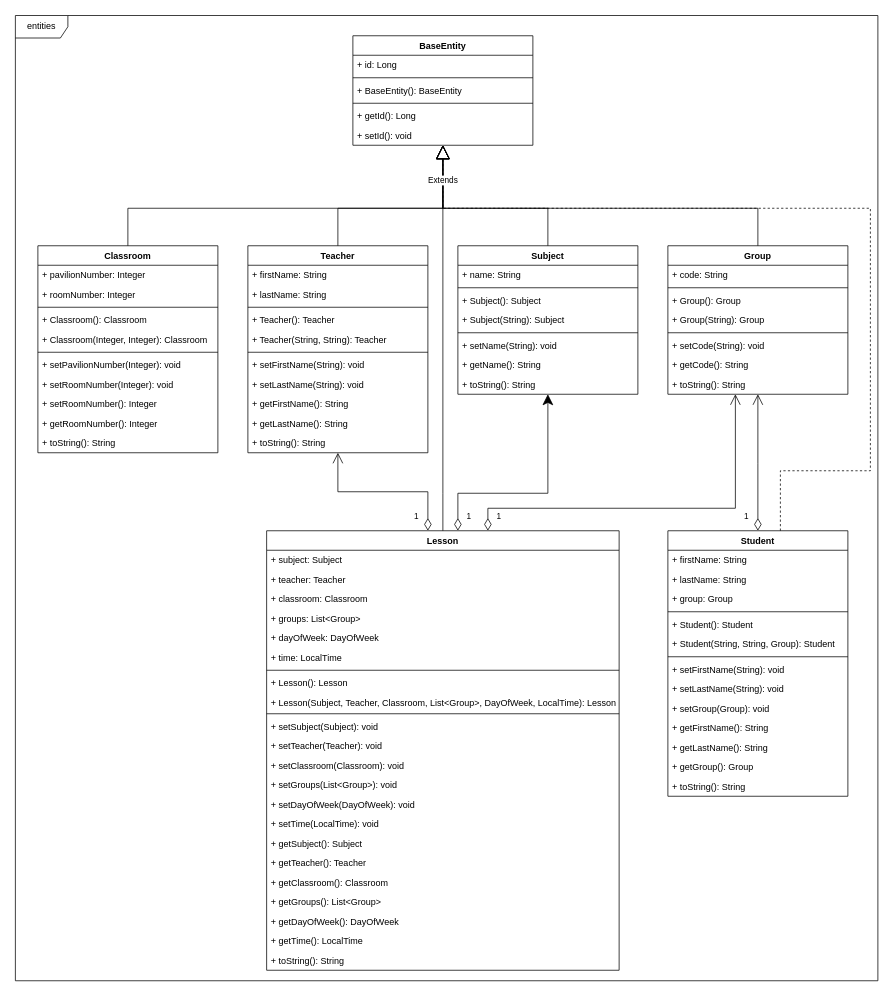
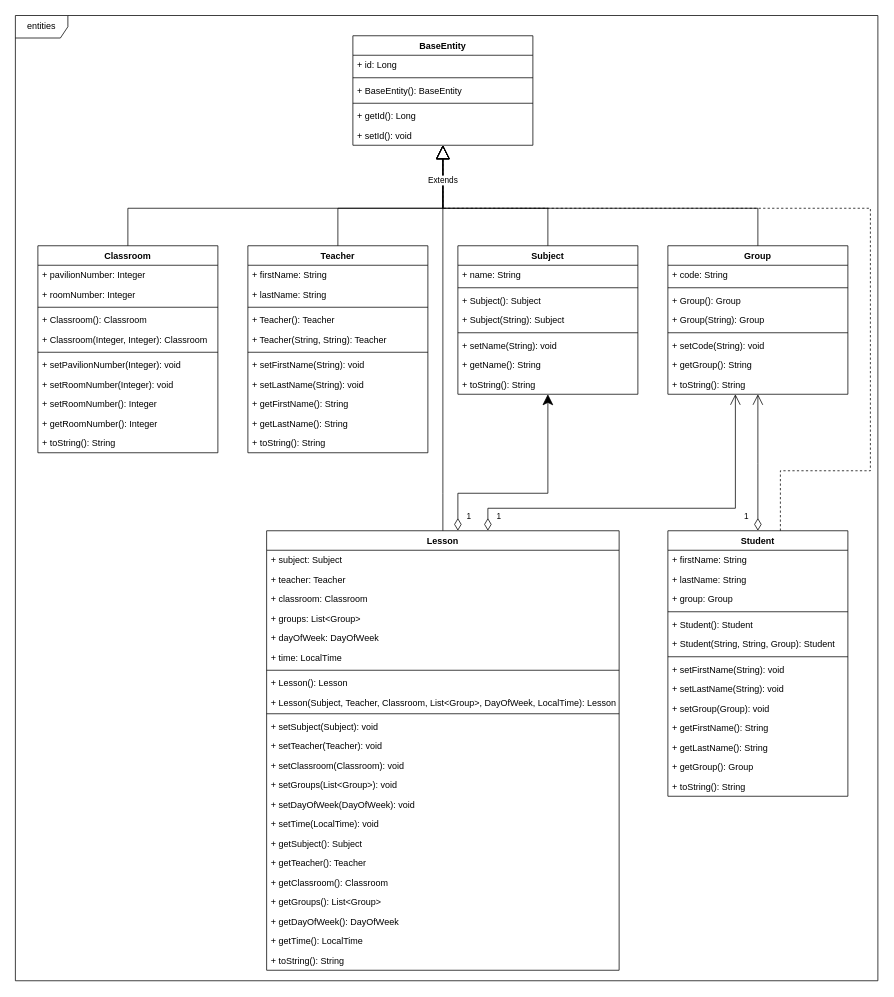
node "+ getCode(): String": label "+ getCode(): String" -> "+ getGroup(): String"
edge "Teacher" -- "Lesson": removed, label "1"
